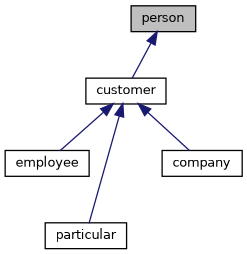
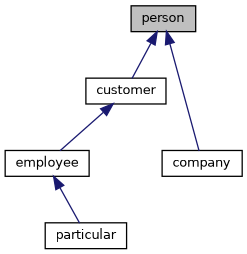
edge "company" -> "customer": now "company" -> "person"
edge "particular" -> "customer": now "particular" -> "employee"
